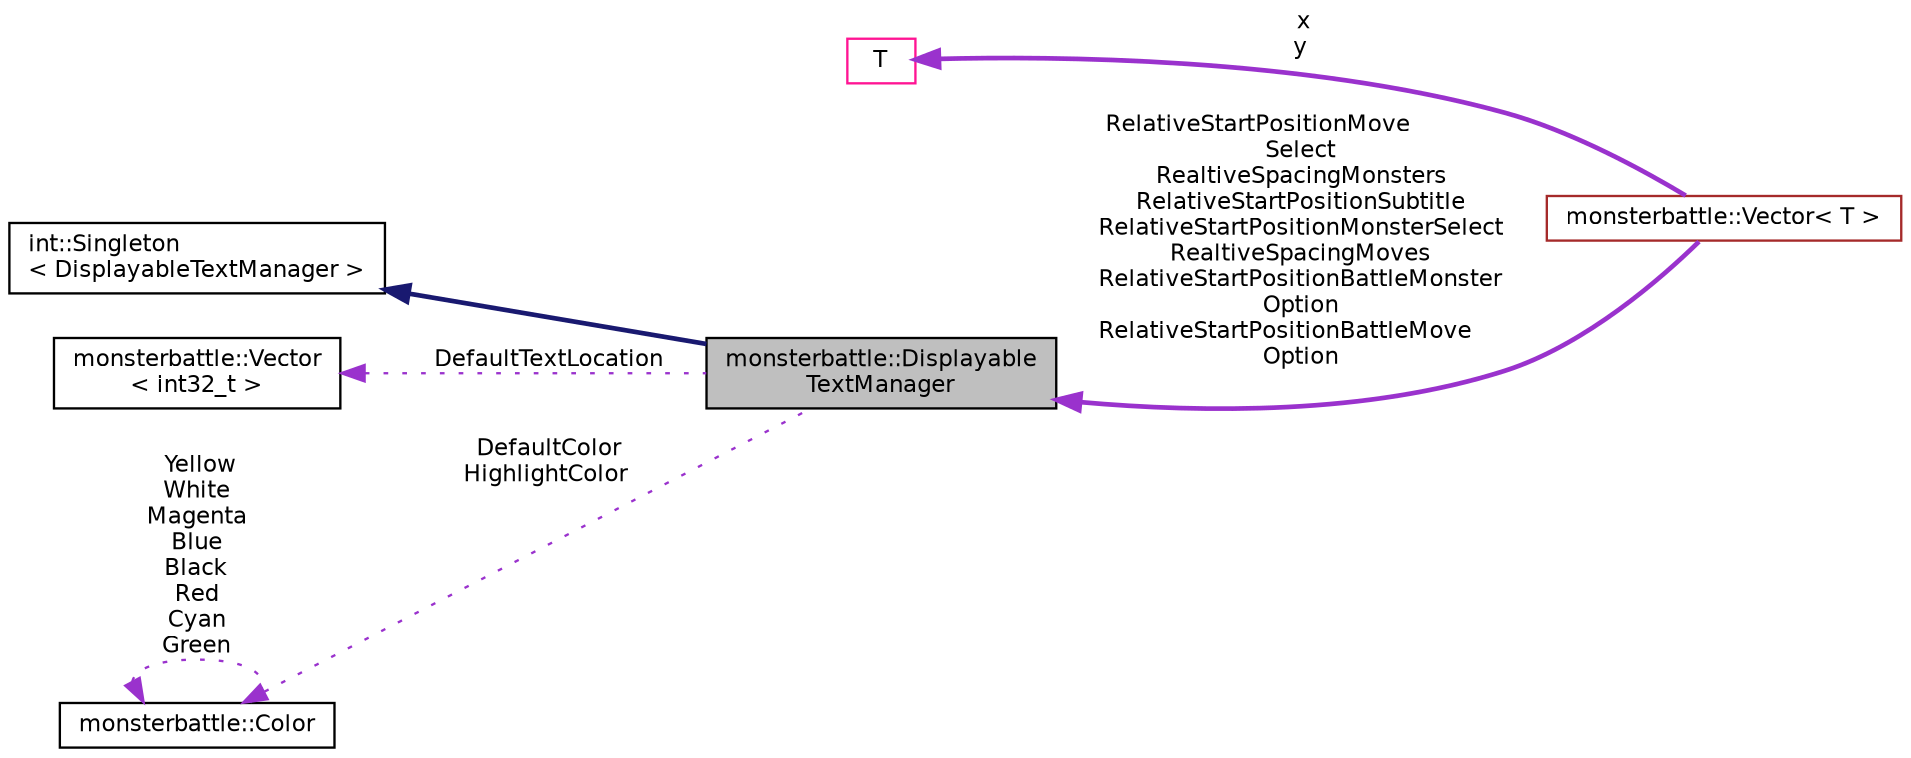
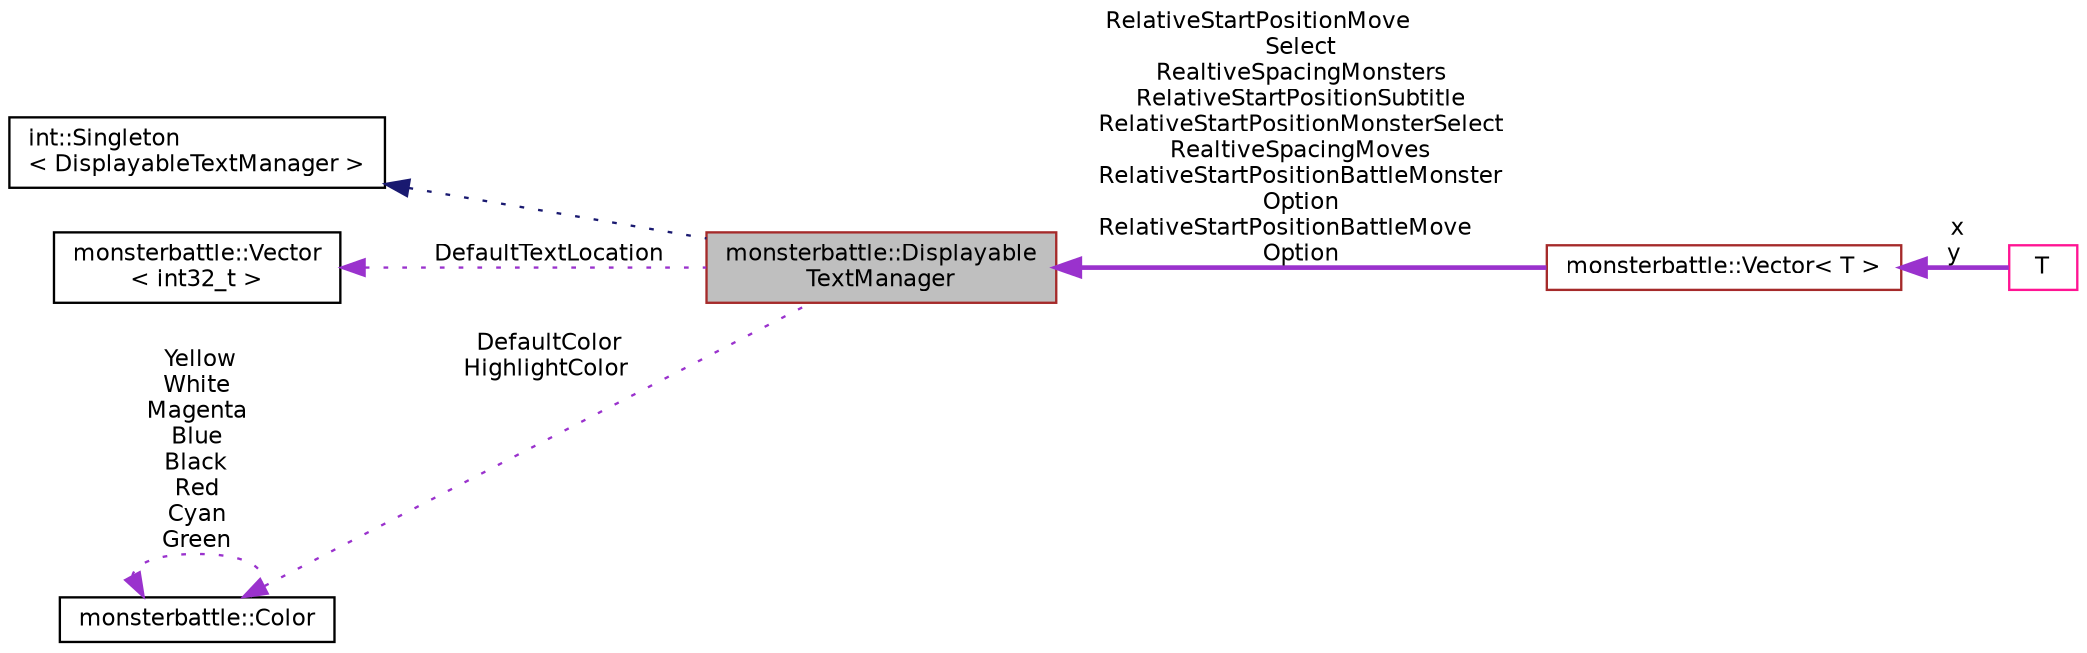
edge "monsterbattle::Vector< T >" -> "T": reversed
edge "monsterbattle::Displayable TextManager" -> "int::Singleton < DisplayableTextManager >": style bold -> dotted
node "monsterbattle::Displayable TextManager": color black -> brown
